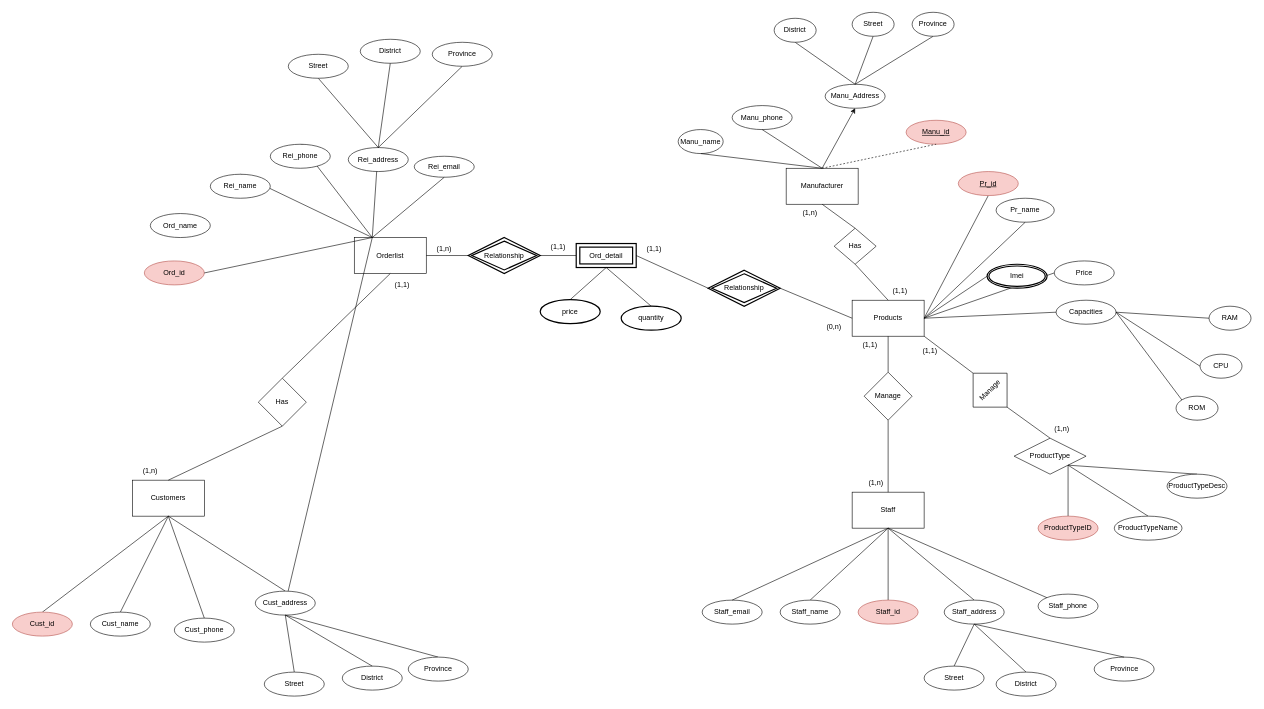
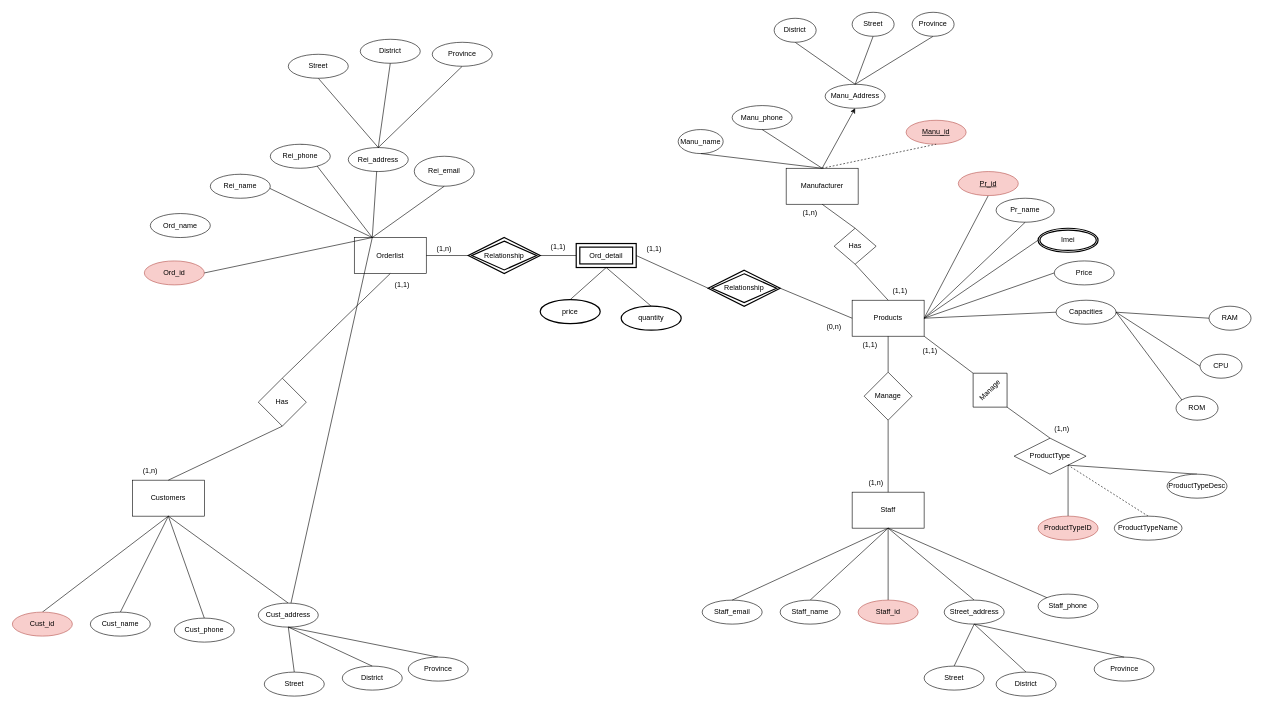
node "Rei_email": size 60x21 -> 60x30
node "Imei": moved (1017, 276) -> (1068, 240)
edge "ProductType" -- "ProductTypeName": style solid -> dashed
node "Cust_address": moved (285, 603) -> (288, 615)
node "Staff_address": label "Staff_address" -> "Street_address"
